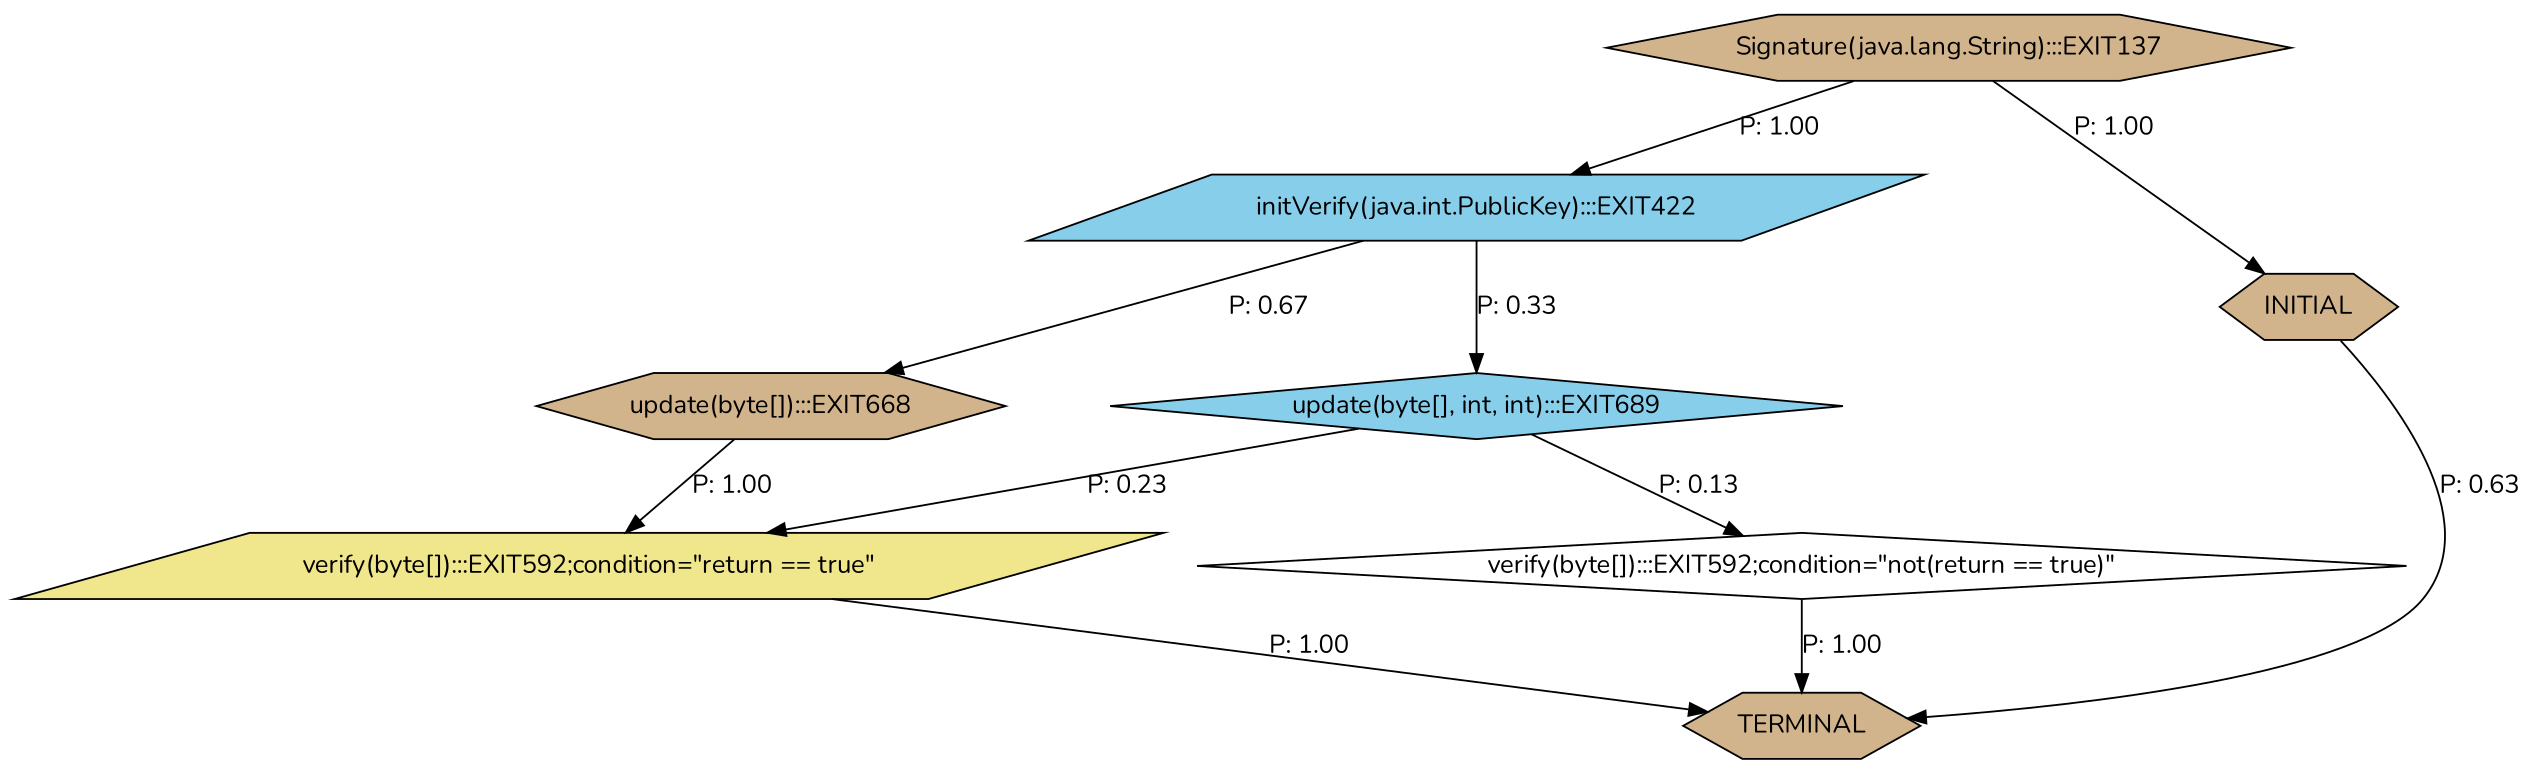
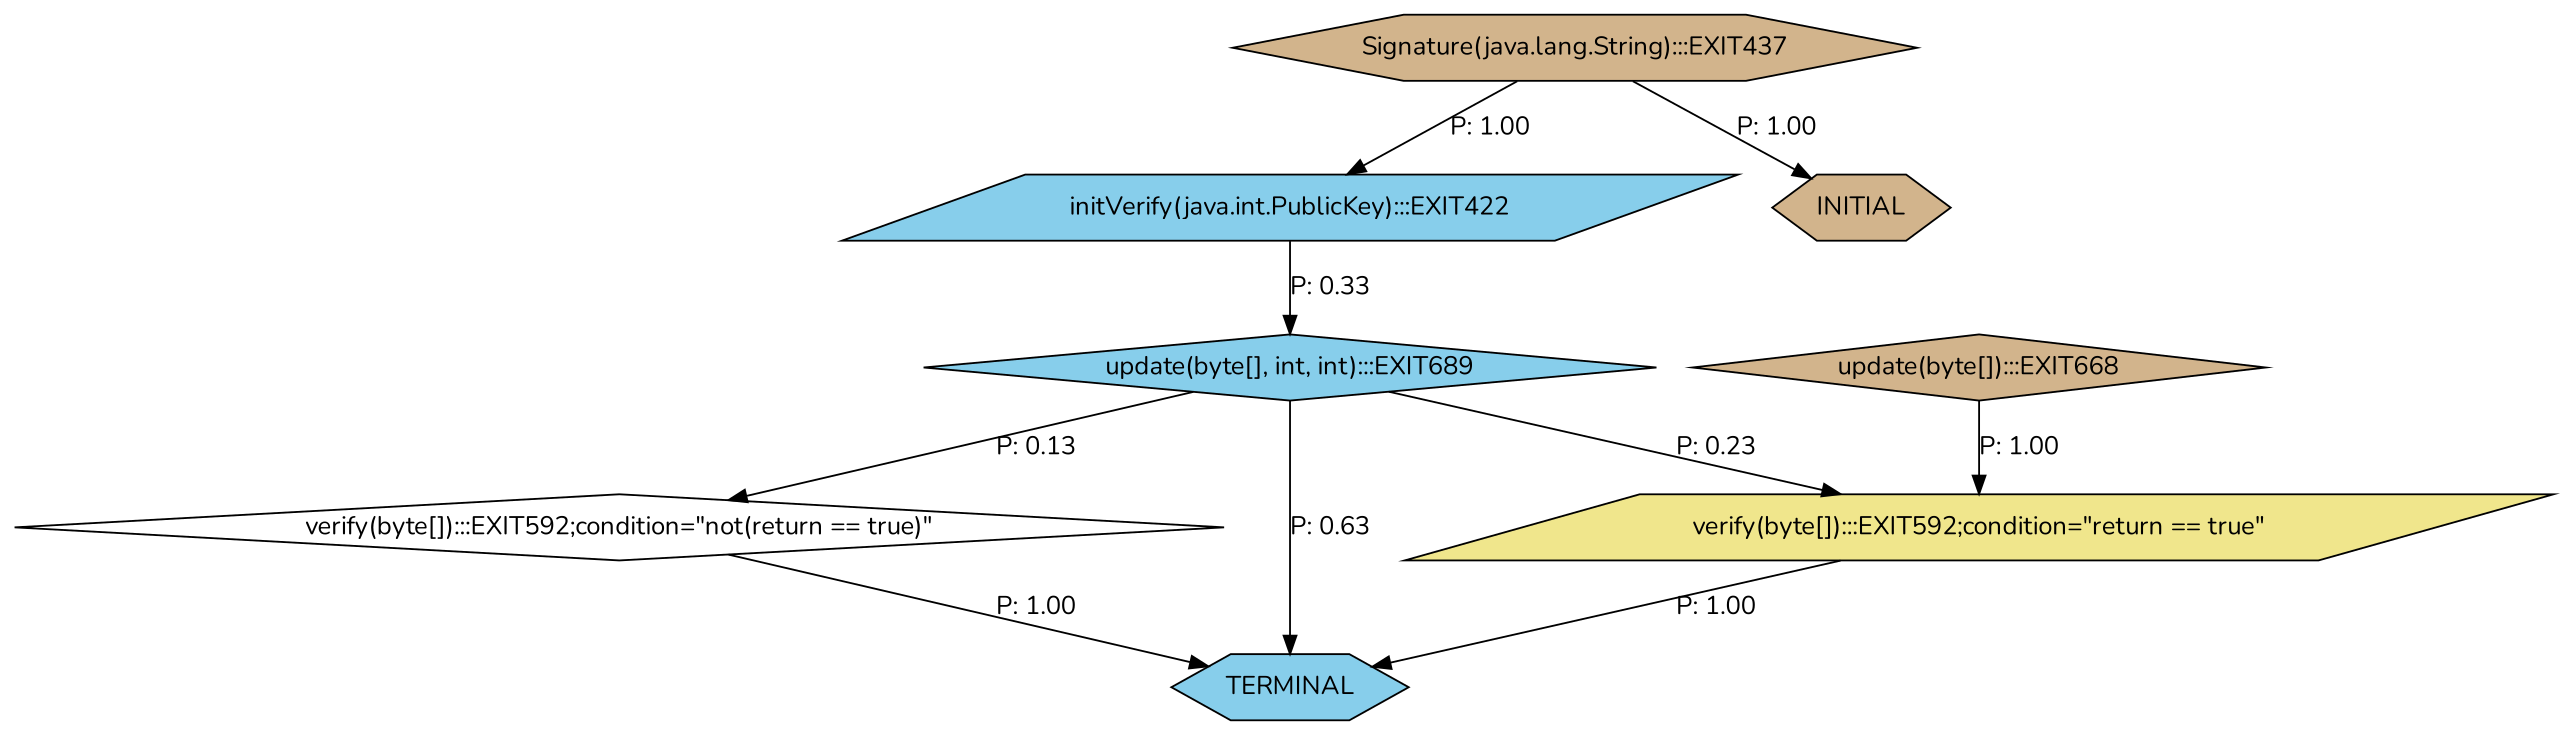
node "Signature(java.lang.String):::EXIT137": label "Signature(java.lang.String):::EXIT137" -> "Signature(java.lang.String):::EXIT437"
edge "initVerify(java.int.PublicKey):::EXIT422" -> "update(byte[]):::EXIT668": removed, label "P: 0.67"
node "update(byte[]):::EXIT668": shape hexagon -> diamond
edge "INITIAL" -> "TERMINAL": now "update(byte[], int, int):::EXIT689" -> "TERMINAL"
node "TERMINAL": fillcolor tan -> skyblue
